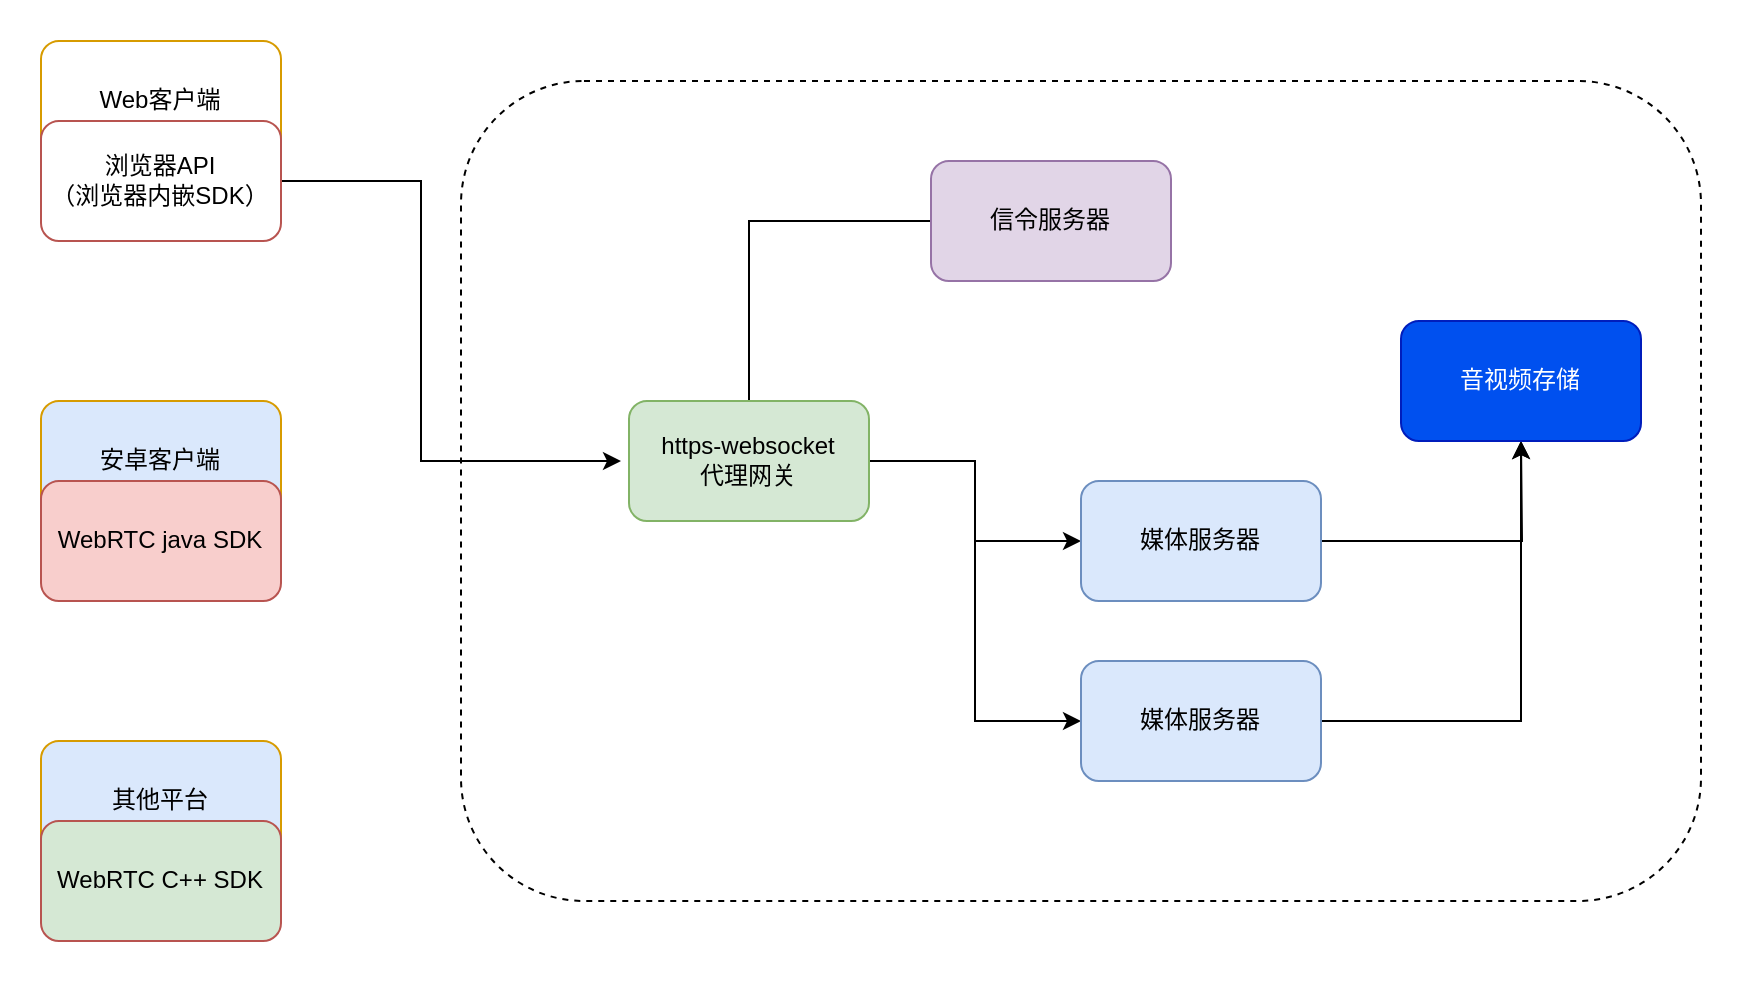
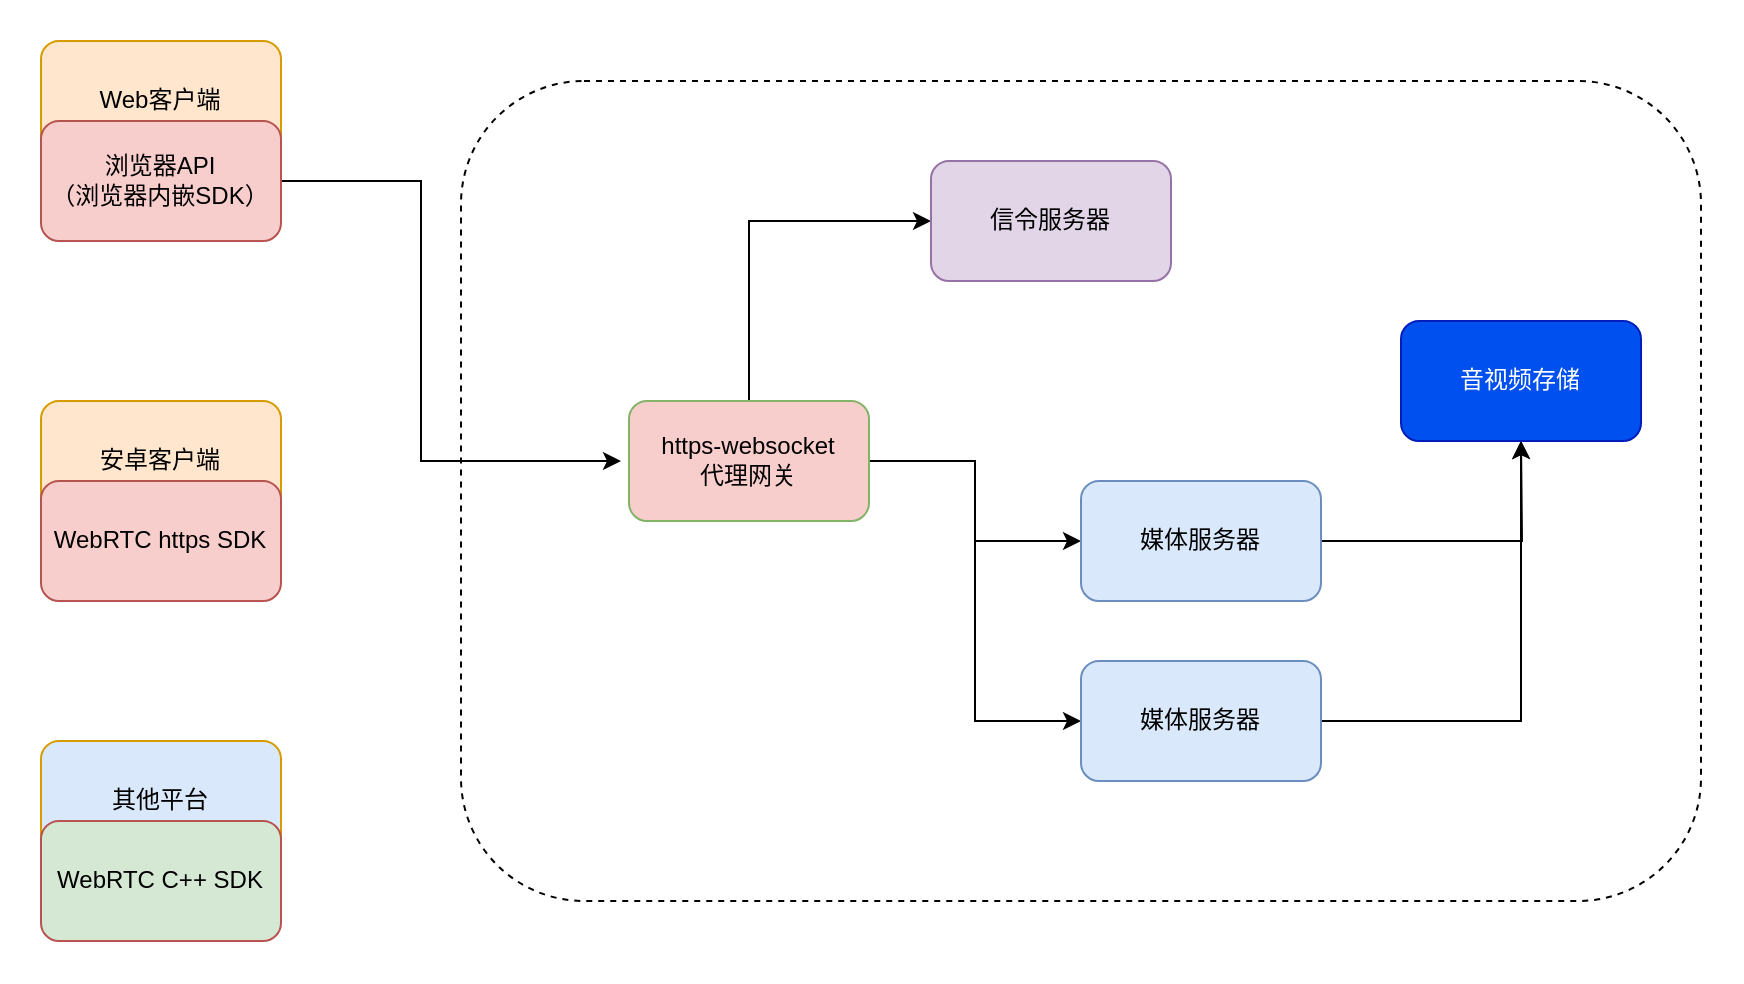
node "Web客户端": fillcolor #ffffff -> #ffe6cc
node "浏览器API （浏览器内嵌SDK）": fillcolor #ffffff -> #f8cecc
edge "信令服务器" -- "https-websocket 代理网关": arrowhead none -> classic
node "安卓客户端": fillcolor #dae8fc -> #ffe6cc
node "https-websocket 代理网关": fillcolor #d5e8d4 -> #f8cecc
node "WebRTC java SDK": label "WebRTC java SDK" -> "WebRTC https SDK"
